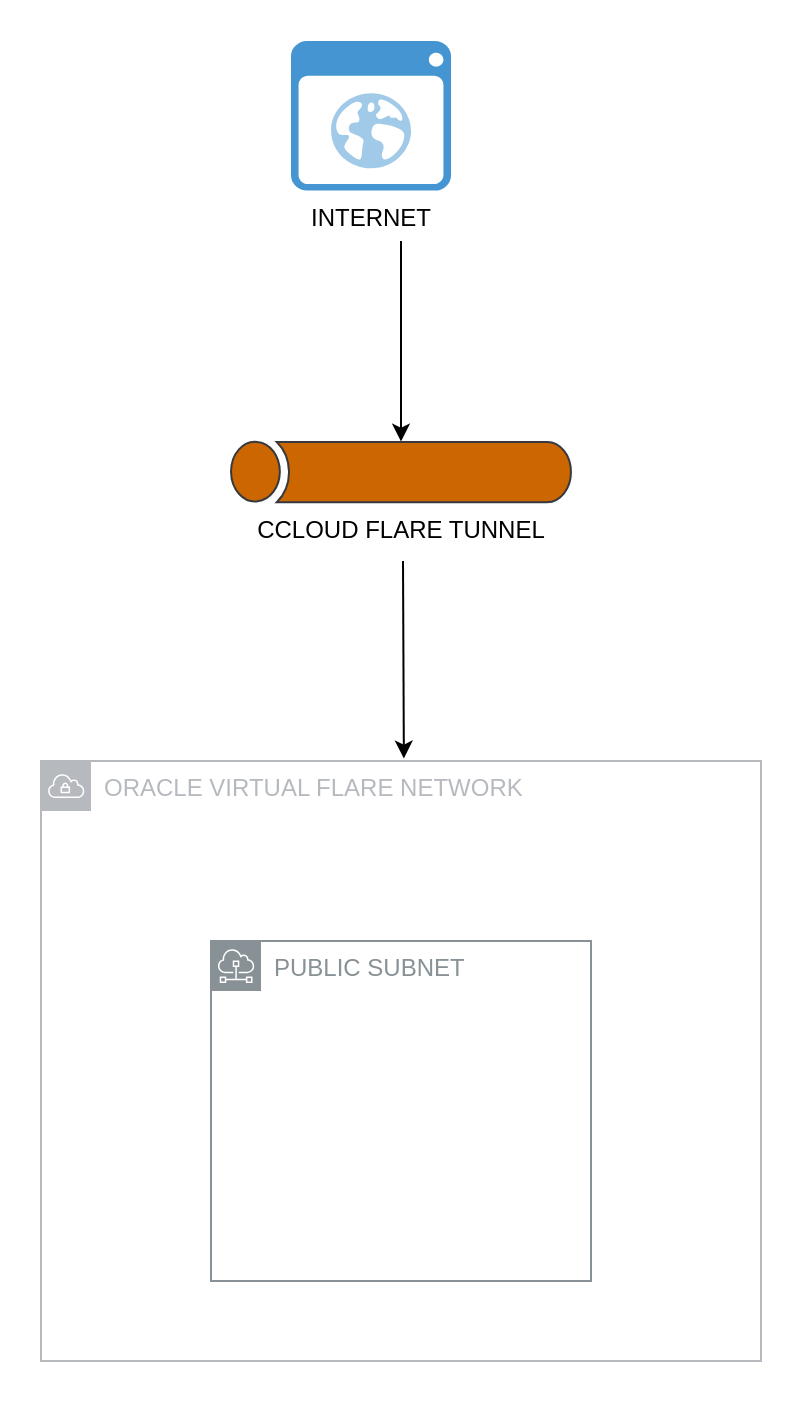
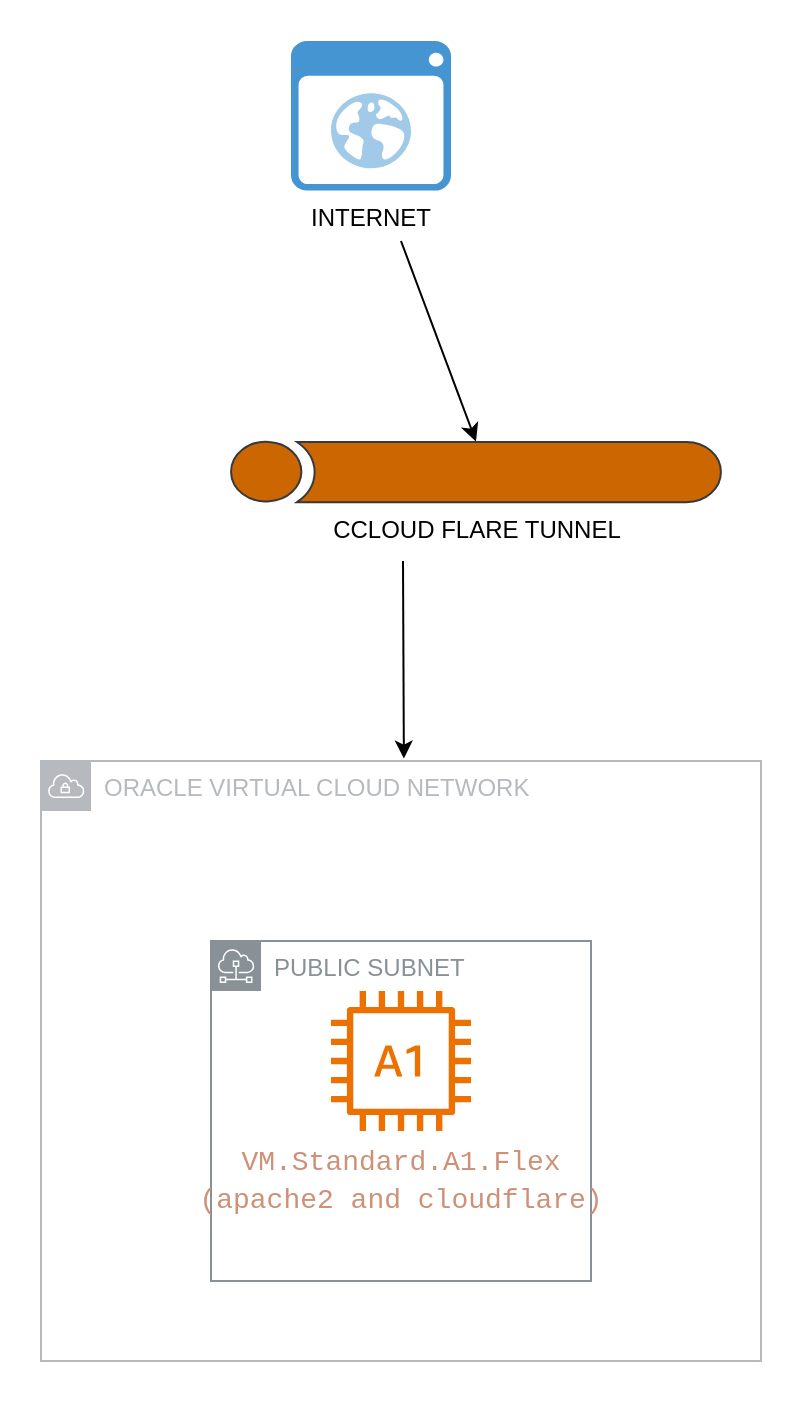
node "CCLOUD FLARE TUNNEL": size 340x61 -> 490x61
node "ORACLE VIRTUAL FLARE NETWORK": label "ORACLE VIRTUAL FLARE NETWORK" -> "ORACLE VIRTUAL CLOUD NETWORK"
node "VM.Standard.A1.Flex (apache2 and cloudflare)": added
